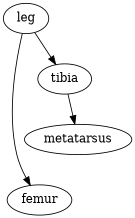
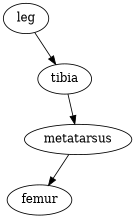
edge "leg" -> "femur": now "metatarsus" -> "femur"
